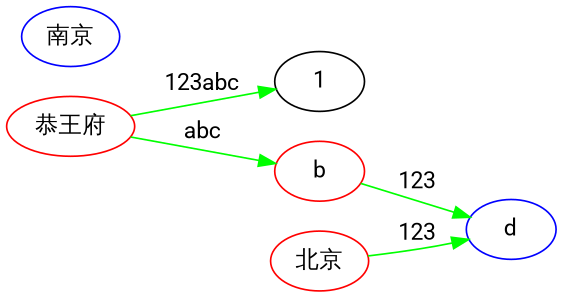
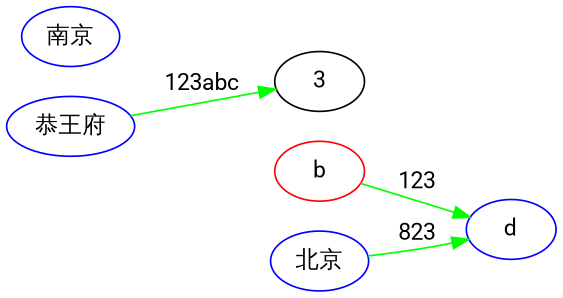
node "1": label "1" -> "3"
node "恭王府": color red -> blue
edge "恭王府" -> "b": removed, label "abc"
edge "北京" -> "d": label "123" -> "823"
node "北京": color red -> blue
